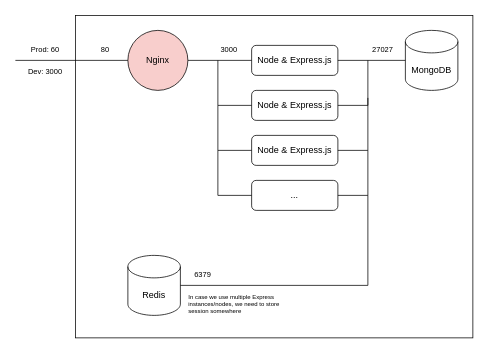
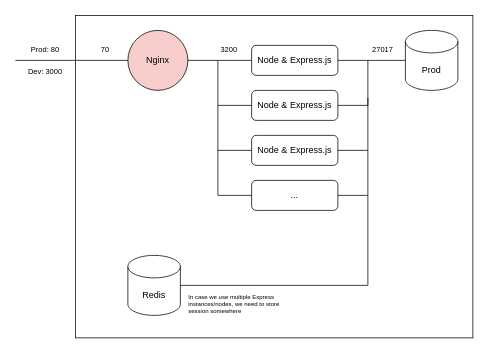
node "Prod: 60": label "Prod: 60" -> "Prod: 80"
node "80": label "80" -> "70"
node "3000": label "3000" -> "3200"
node "27027": label "27027" -> "27017"
node "MongoDB": label "MongoDB" -> "Prod"
node "6379": removed
